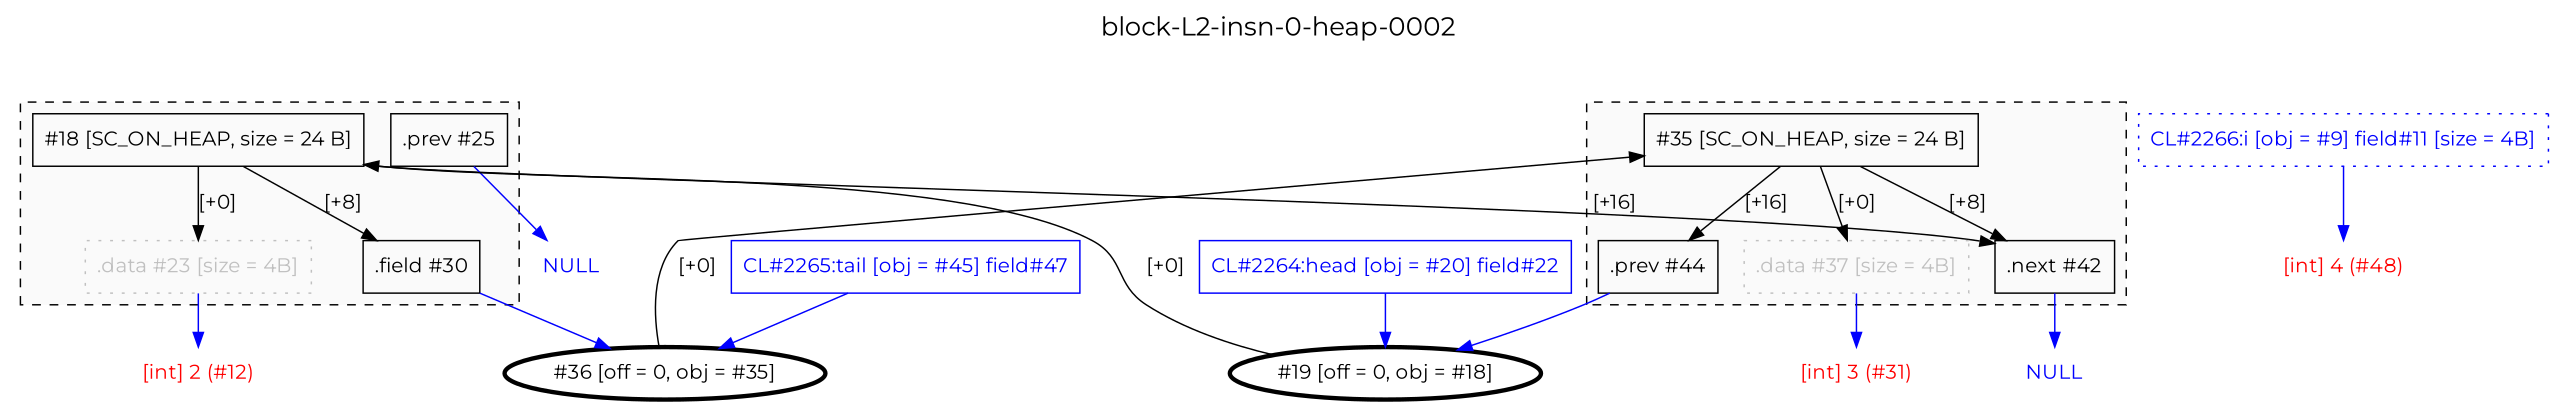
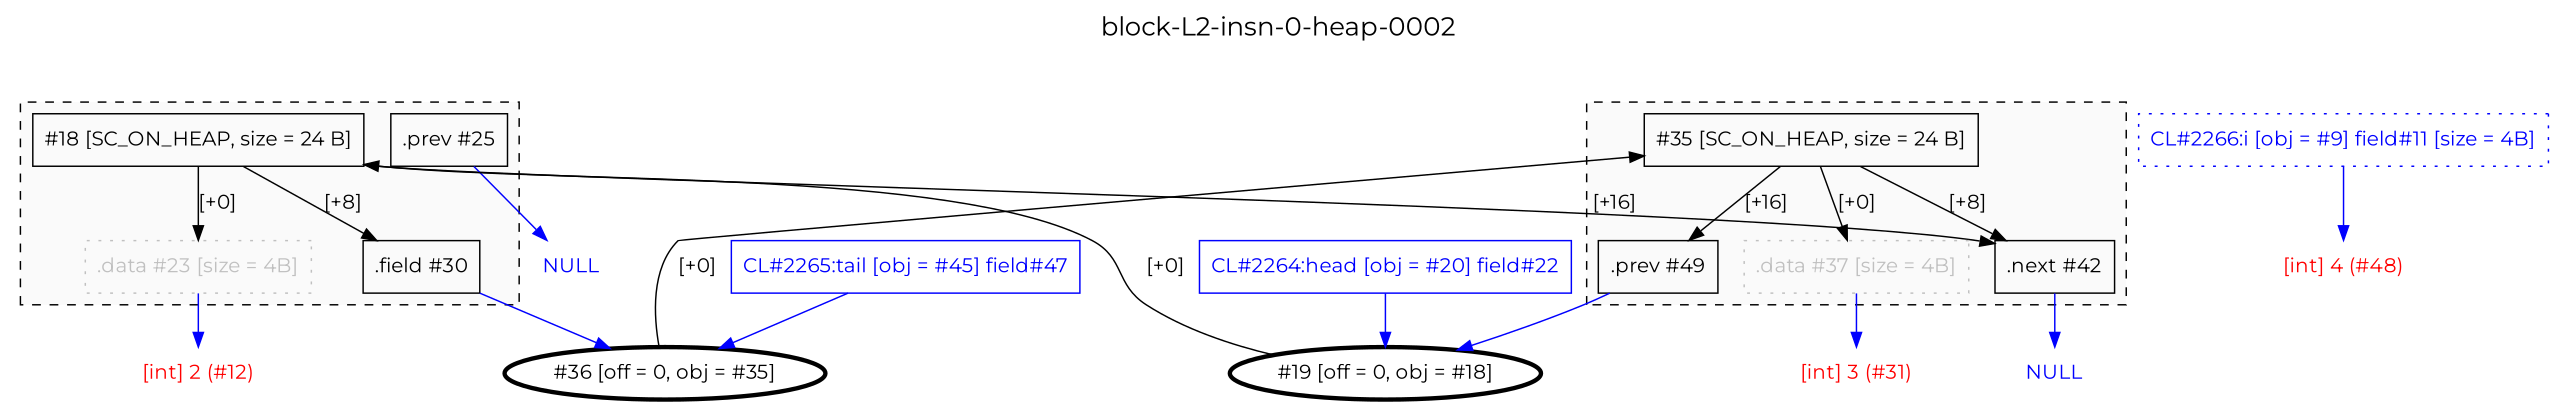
node ".prev #44": label ".prev #44" -> ".prev #49"
